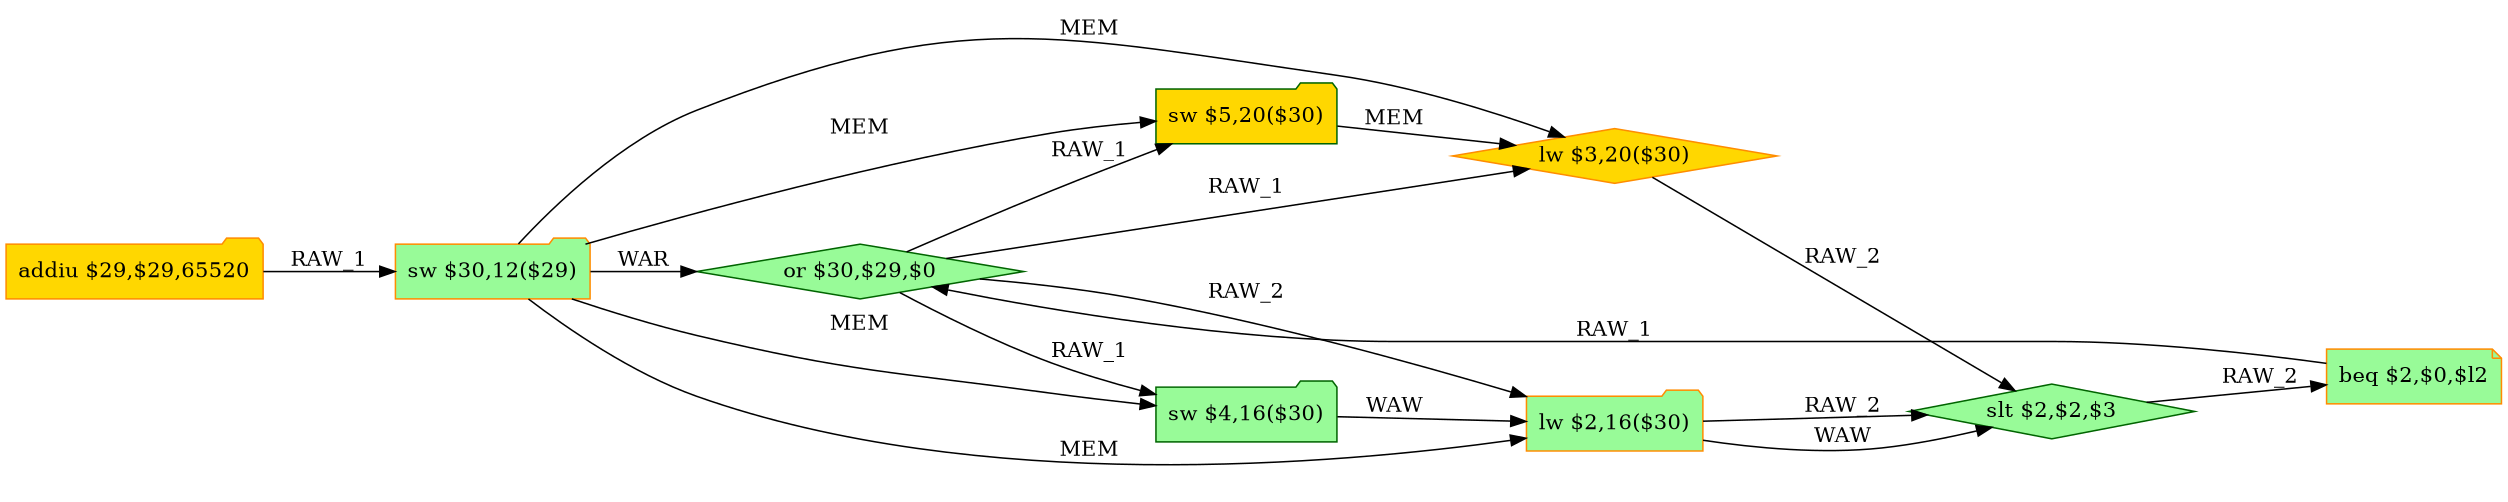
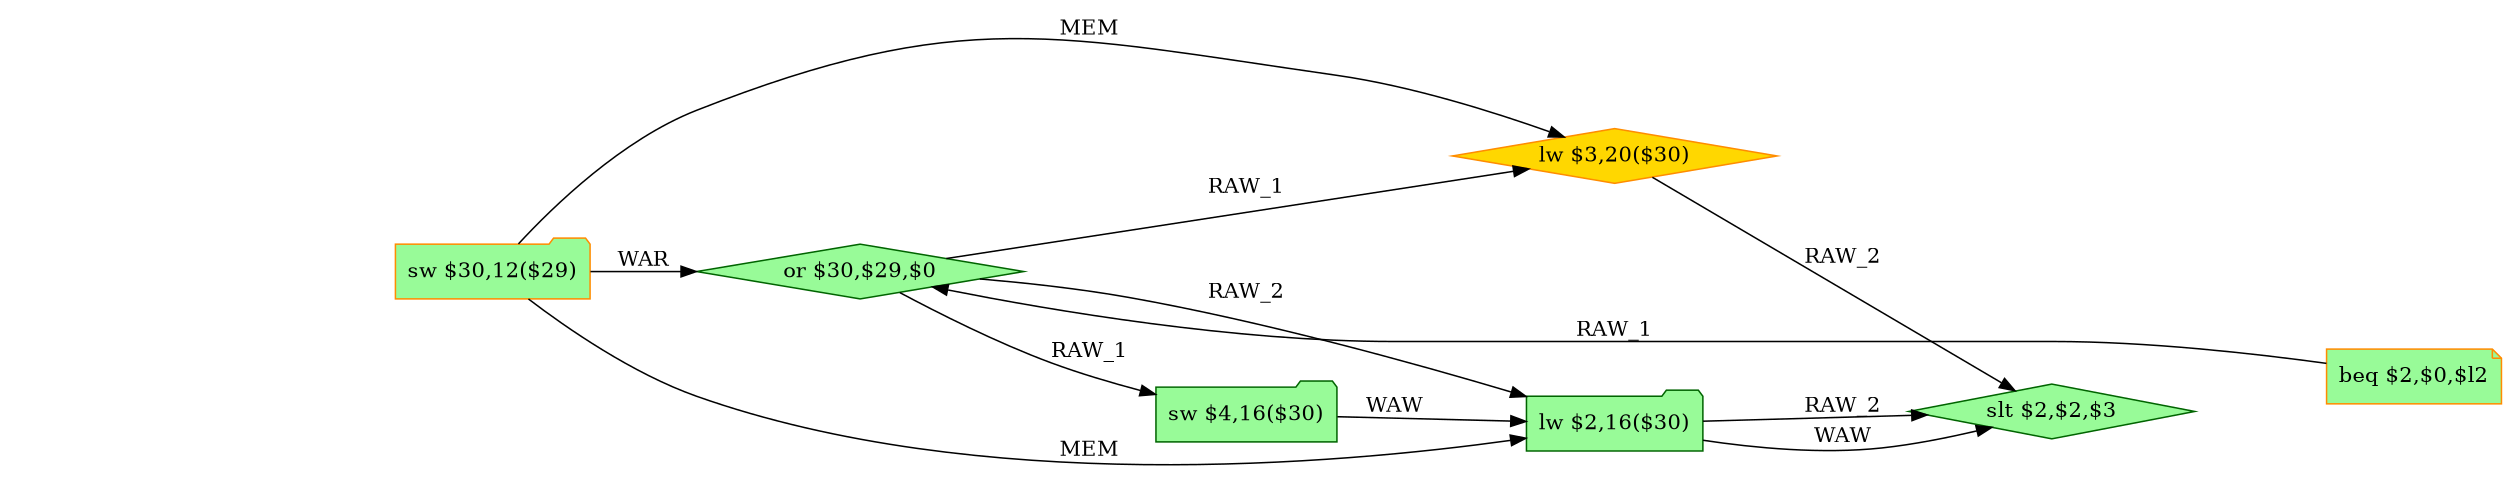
node "sw $5,20($30)": removed
node "addiu $29,$29,65520": removed
edge "sw $30,12($29)" -> "sw $4,16($30)": removed, label "MEM"
edge "slt $2,$2,$3" -> "beq $2,$0,$l2": removed, label "RAW_2"
node "lw $2,16($30)": color darkorange -> darkgreen
